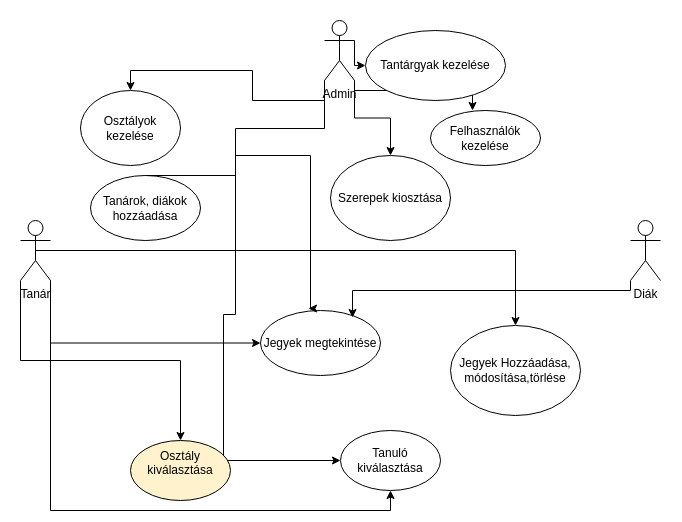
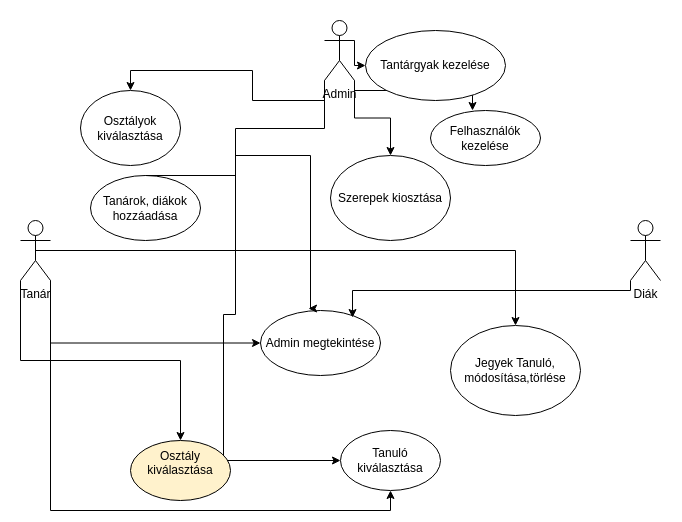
node "Osztályok kezelése": label "Osztályok kezelése" -> "Osztályok kiválasztása"
node "Jegyek megtekintése": label "Jegyek megtekintése" -> "Admin megtekintése"
node "Jegyek Hozzáadása, módosítása,törlése": label "Jegyek Hozzáadása, módosítása,törlése" -> "Jegyek Tanuló, módosítása,törlése"
